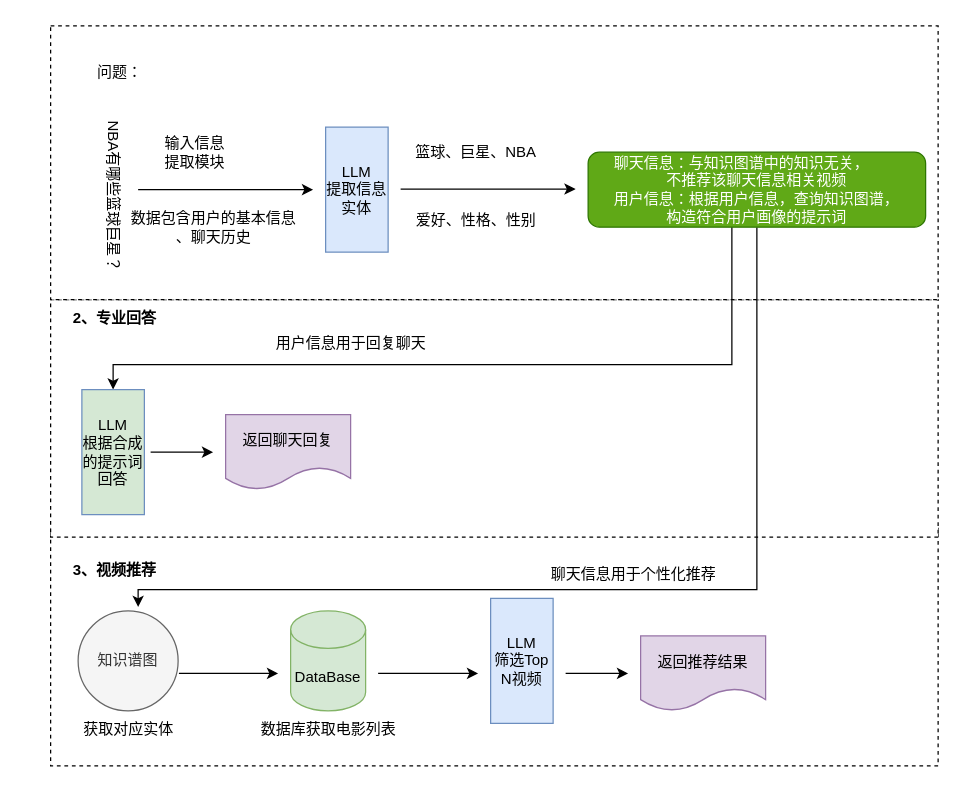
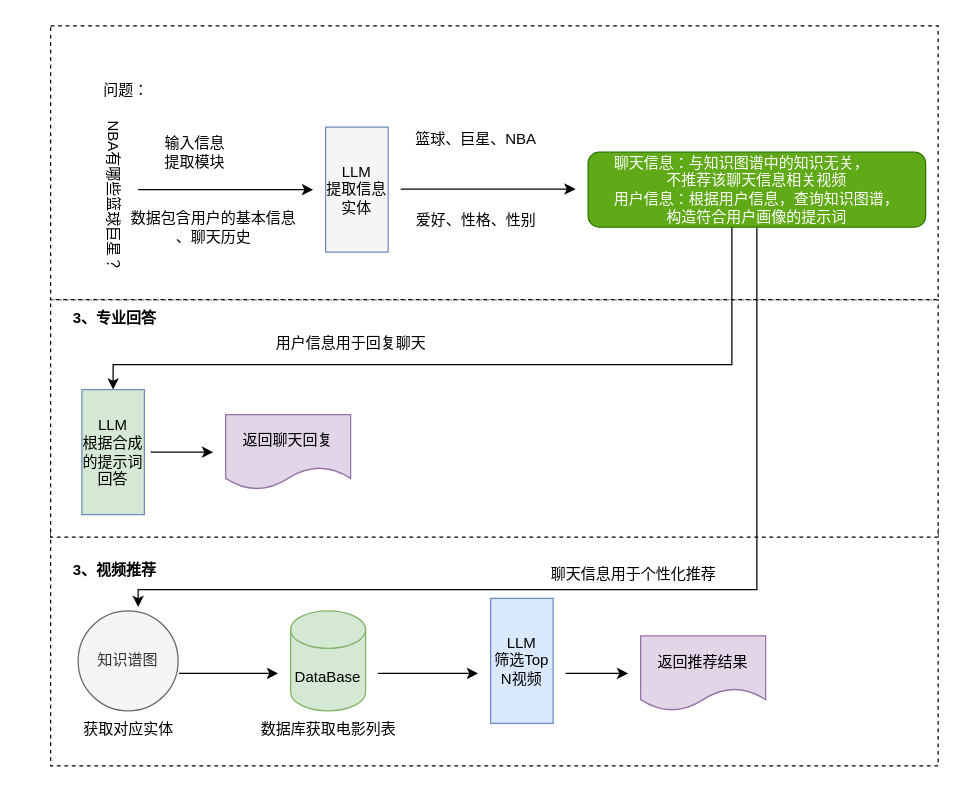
node "问题：": moved (119, 81) -> (126, 99)
node "篮球、巨星、NBA": moved (476, 152) -> (476, 139)
node "LLM 提取信息实体": fillcolor #dae8fc -> #f5f5f5
node "2、专业回答": label "2、专业回答" -> "3、专业回答"
